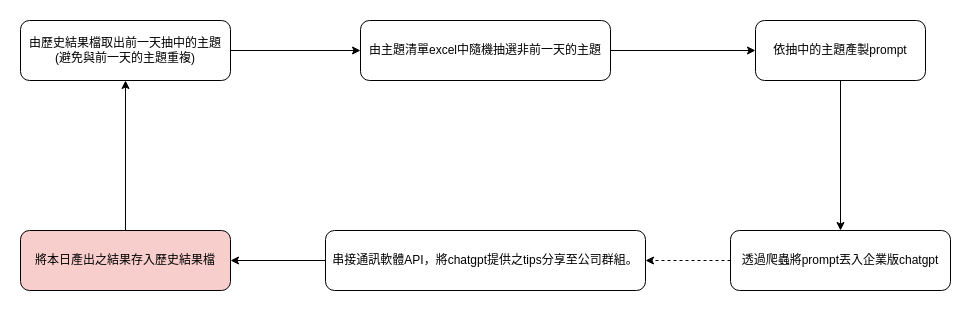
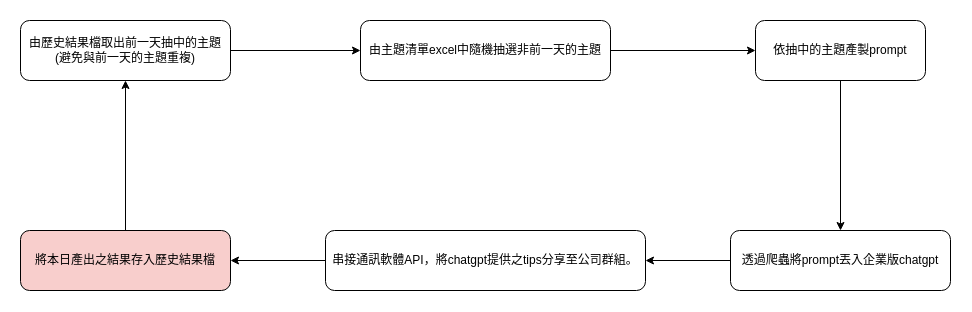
edge "透過爬蟲將prompt丟入企業版chatgpt" -> "串接通訊軟體API，將chatgpt提供之tips分享至公司群組。": style dashed -> solid
